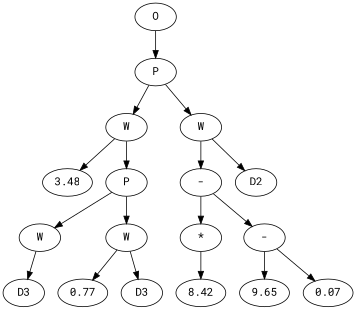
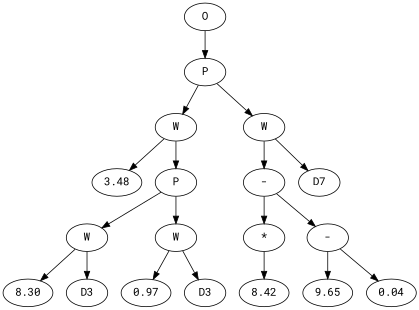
node "D2": label "D2" -> "D7"
node "8.30": added
node "0.77": label "0.77" -> "0.97"
node "0.07": label "0.07" -> "0.04"
